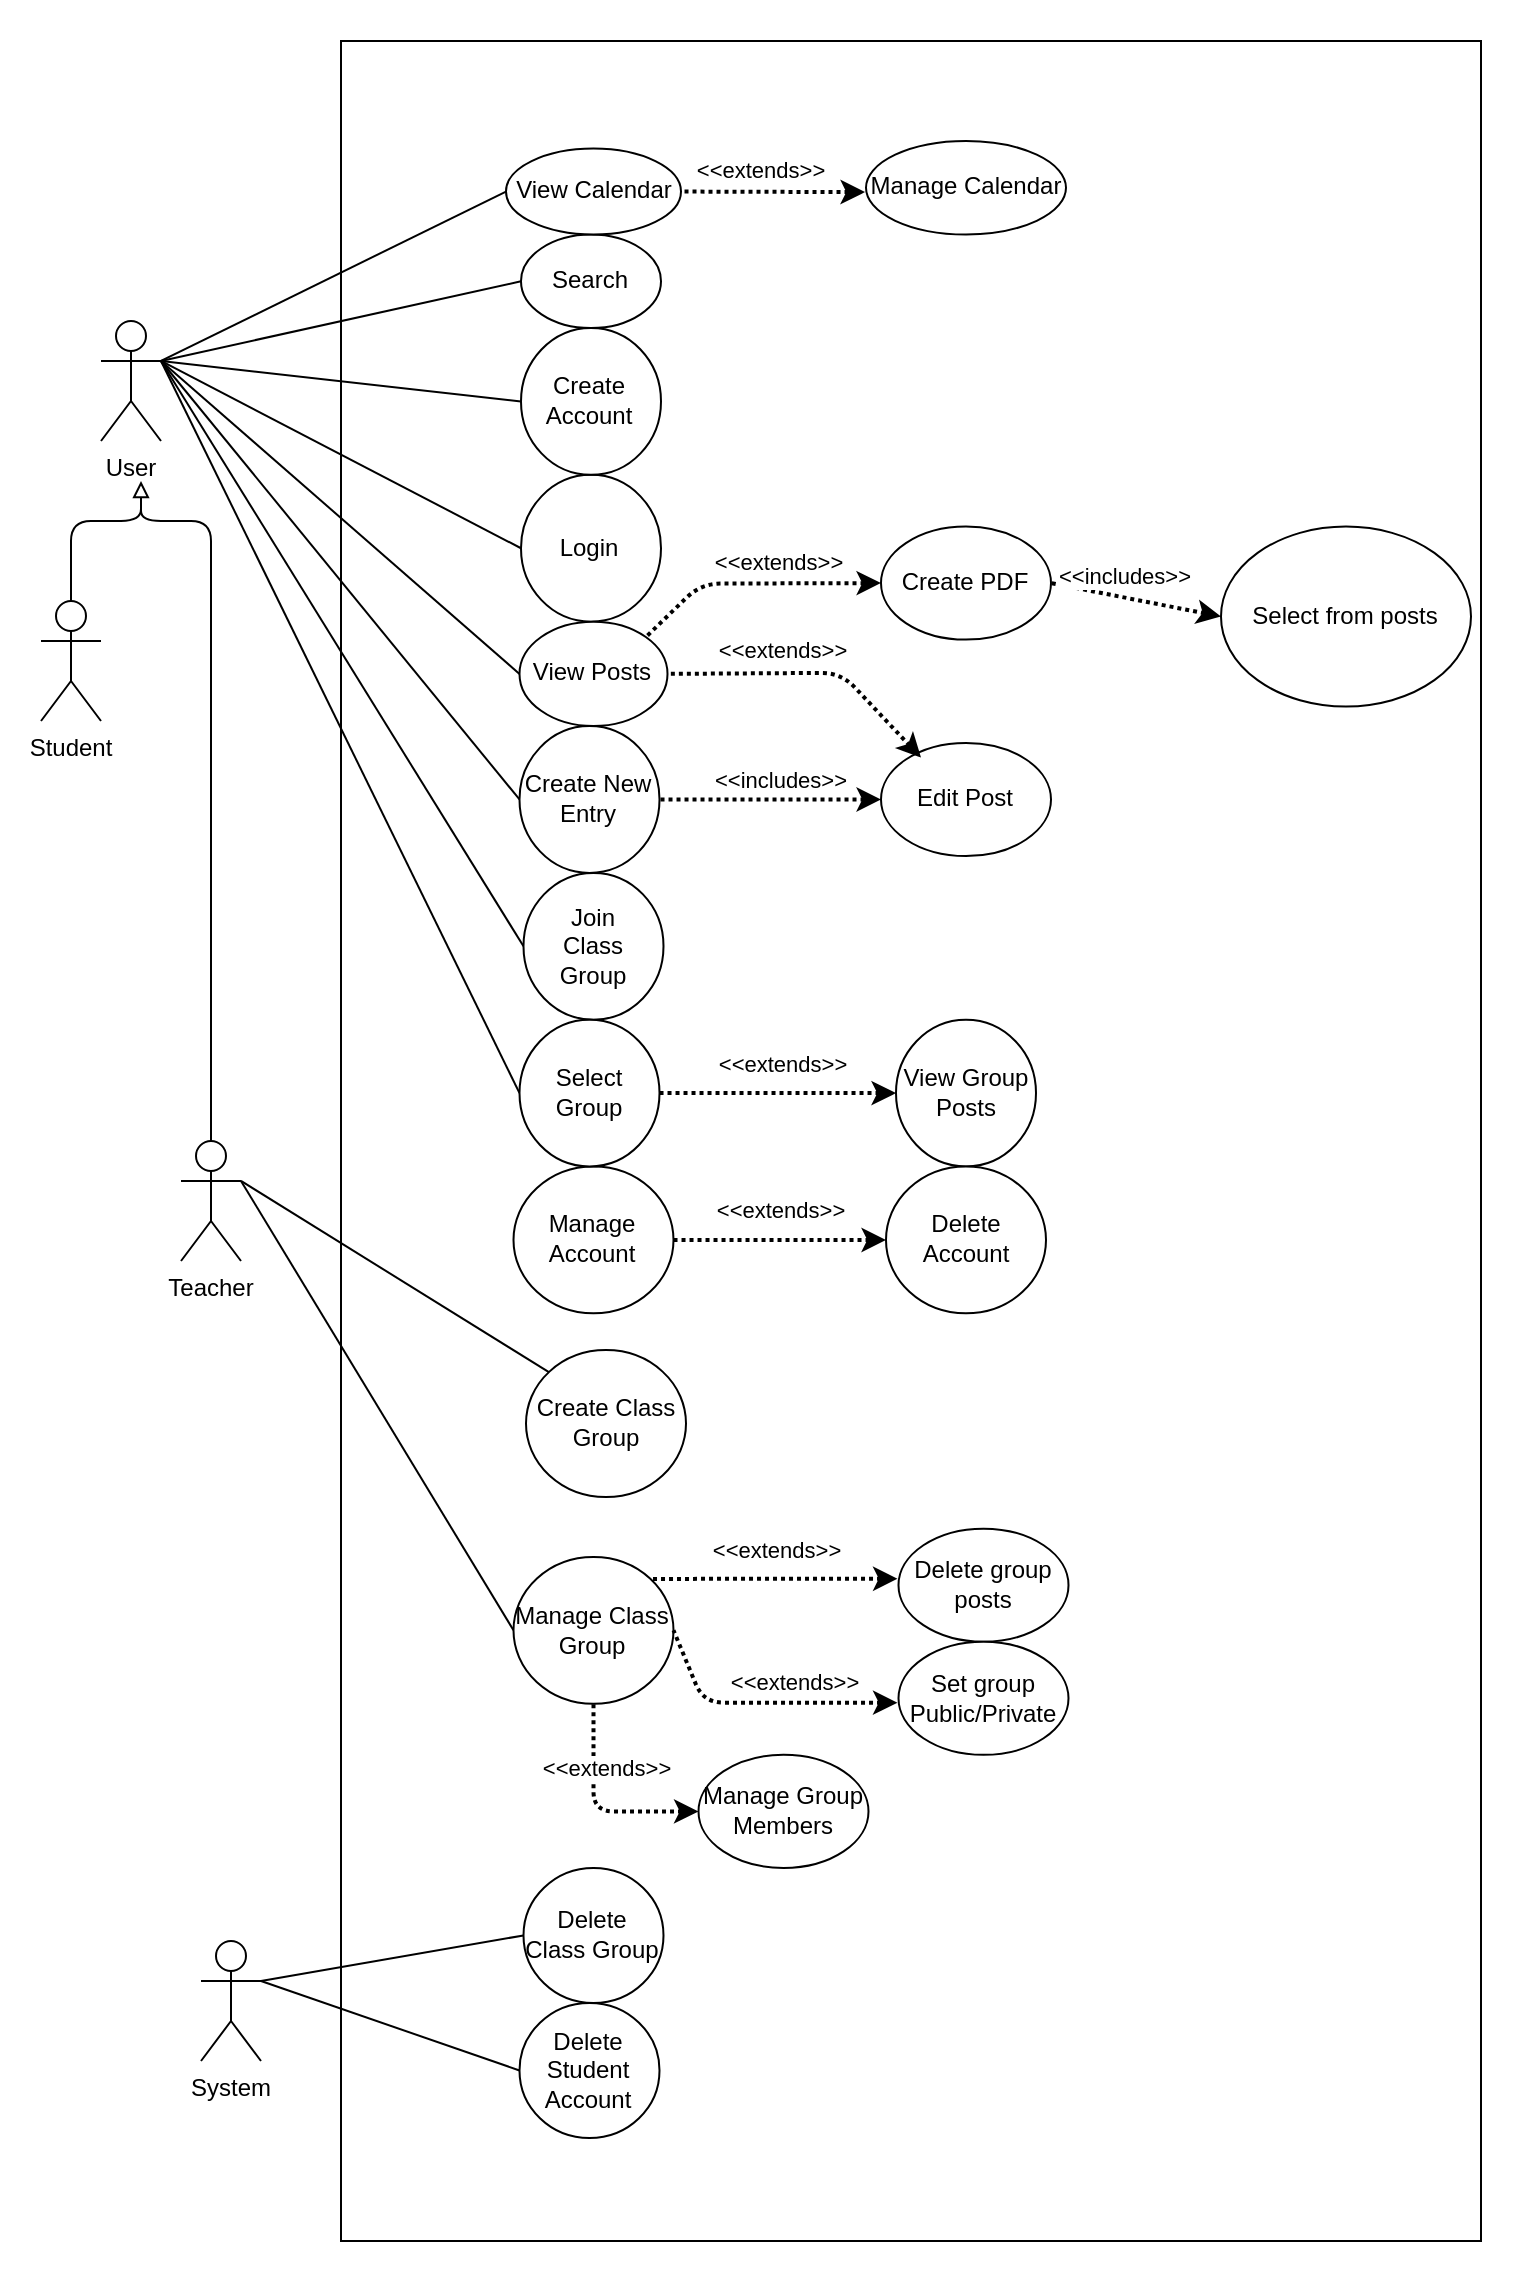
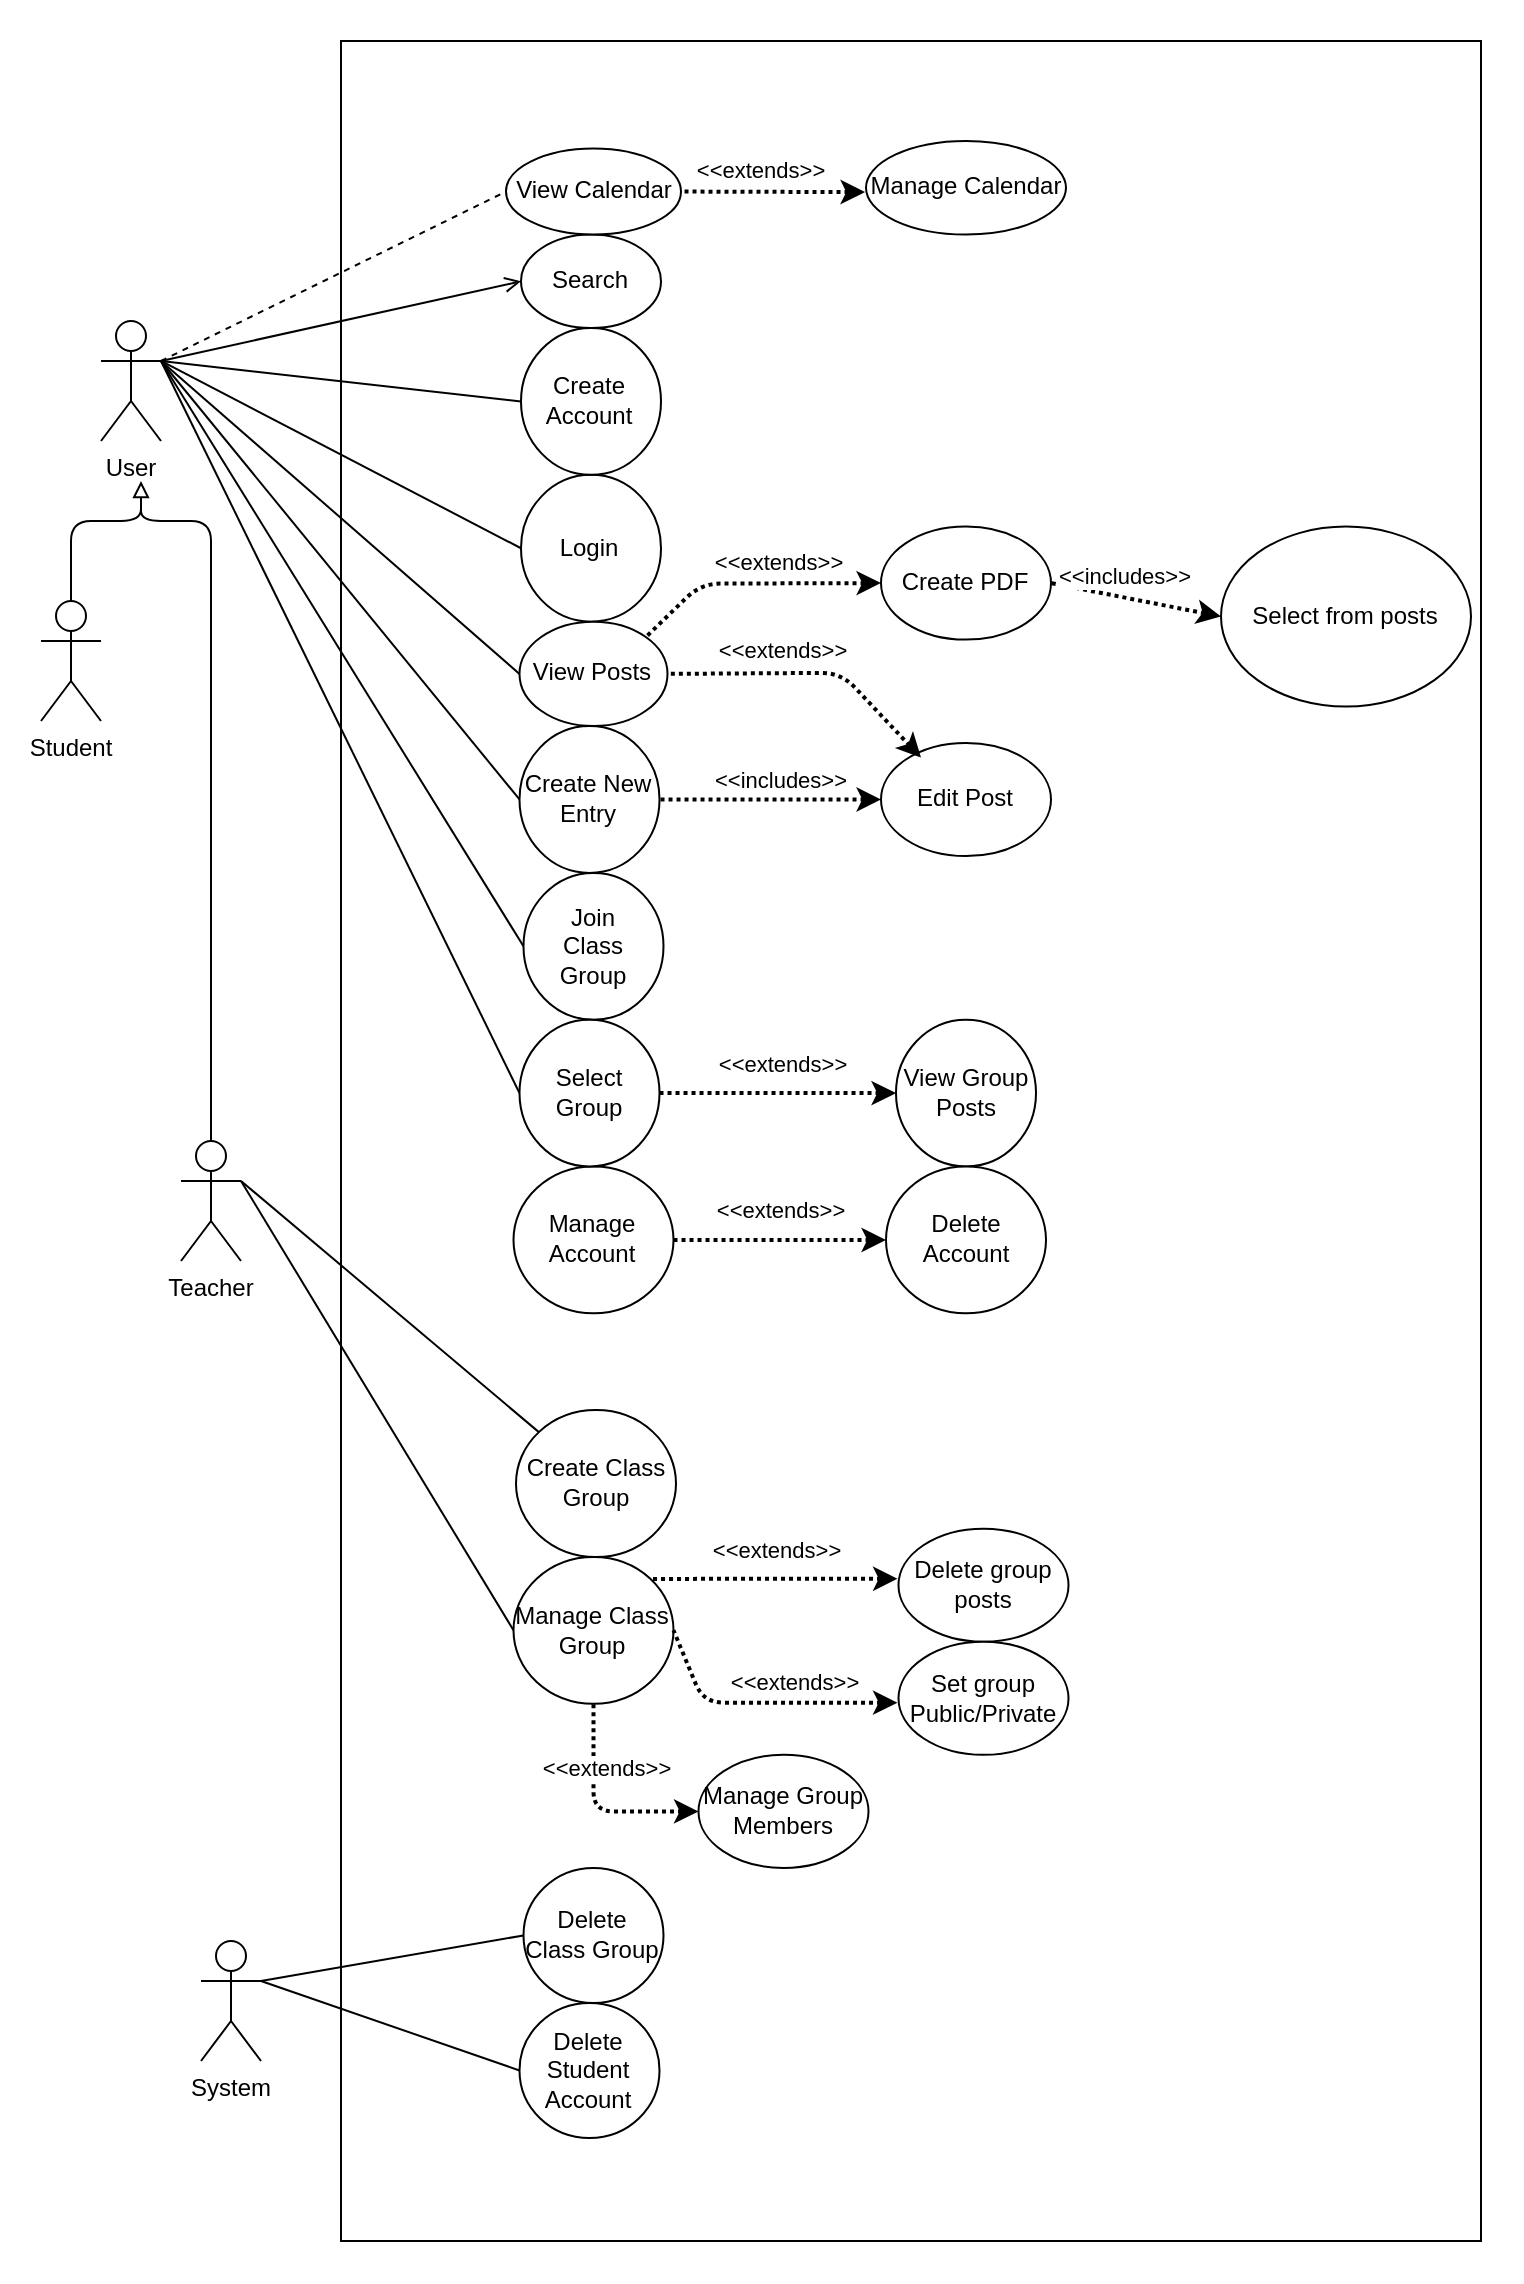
edge "View Calendar" -- "User": style solid -> dashed
edge "Search" -- "User": arrowhead none -> open
node "Create Class Group": moved (606, 1424) -> (596, 1484)
